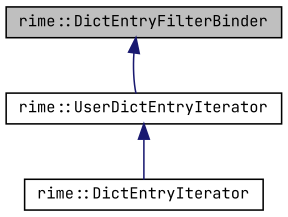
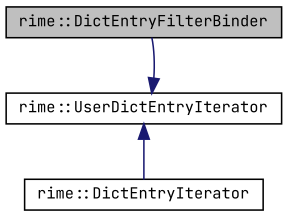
edge "rime::UserDictEntryIterator" -> "rime::DictEntryFilterBinder": reversed
